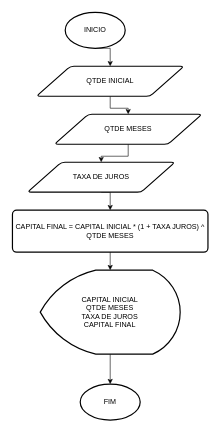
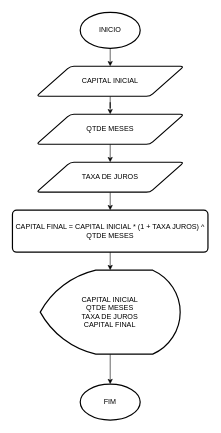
node "INICIO": moved (95, 30) -> (110, 30)
node "QTDE INICIAL": label "QTDE INICIAL" -> "CAPITAL INICIAL"
node "QTDE MESES": moved (128, 129) -> (110, 129)
node "TAXA DE JUROS": moved (101, 177) -> (110, 177)
